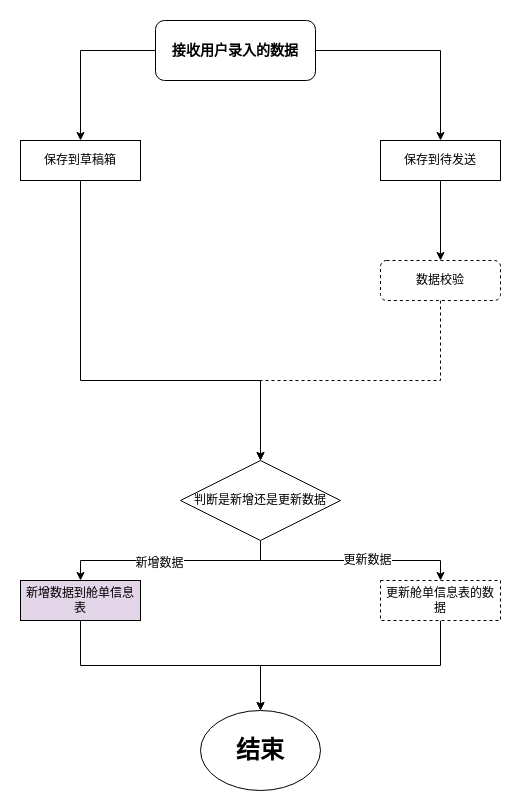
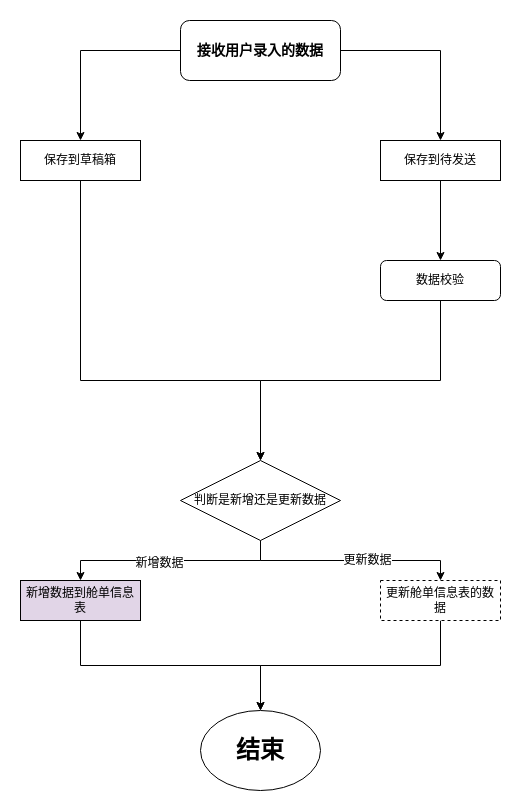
node "接收用户录入的数据": moved (236, 51) -> (261, 51)
node "数据校验": style dashed -> solid
edge "数据校验" -> "判断是新增还是更新数据": style dashed -> solid
